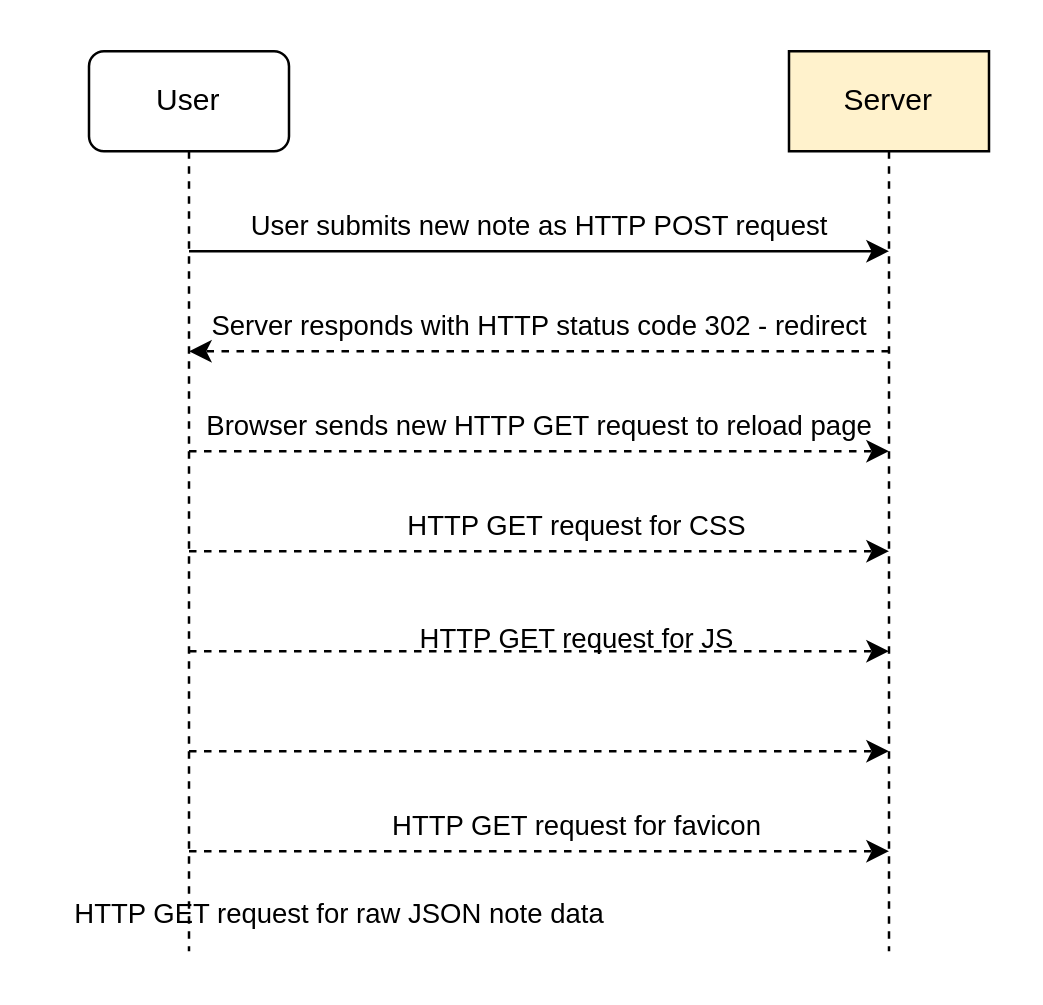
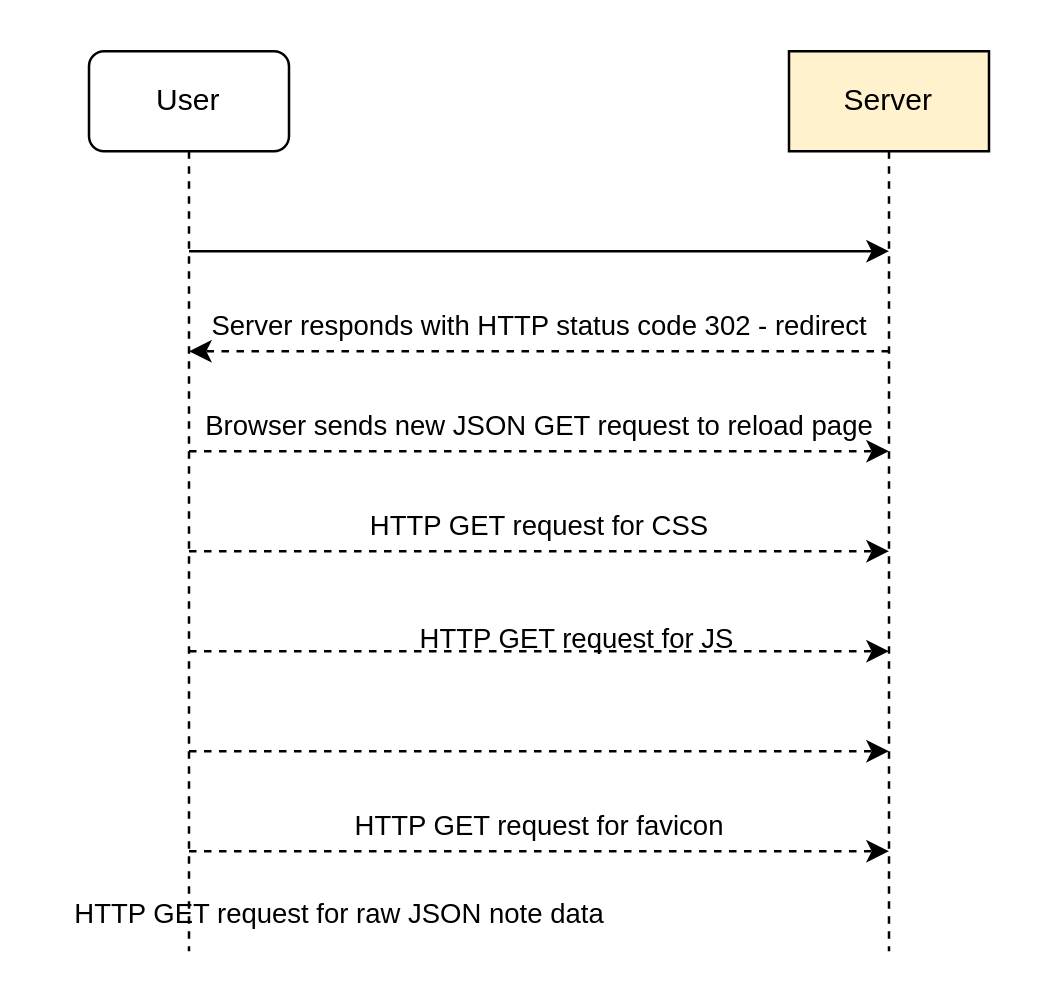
node "User submits new note as HTTP POST request": removed
node "Browser sends new HTTP GET request to reload page": label "Browser sends new HTTP GET request to reload page" -> "Browser sends new JSON GET request to reload page"
node "HTTP GET request for CSS": moved (576, 526) -> (539, 526)
node "HTTP GET request for favicon": moved (576, 826) -> (539, 826)
